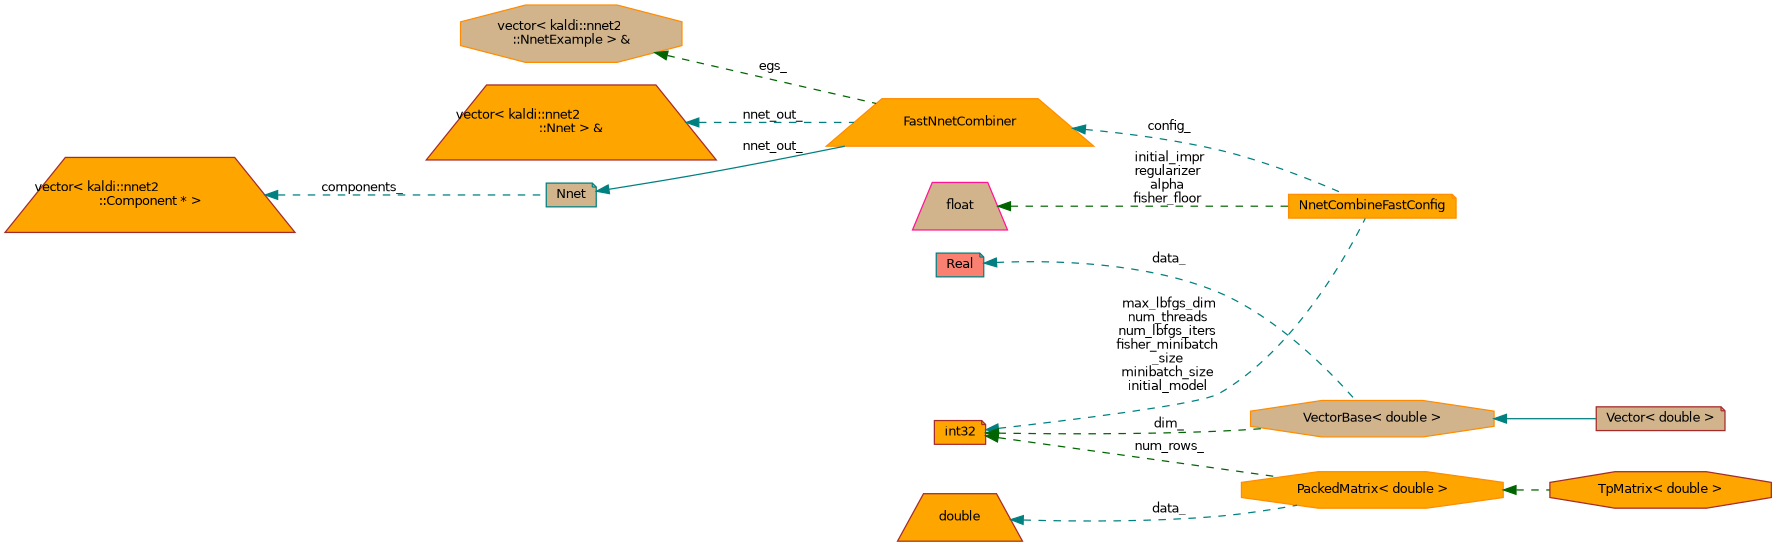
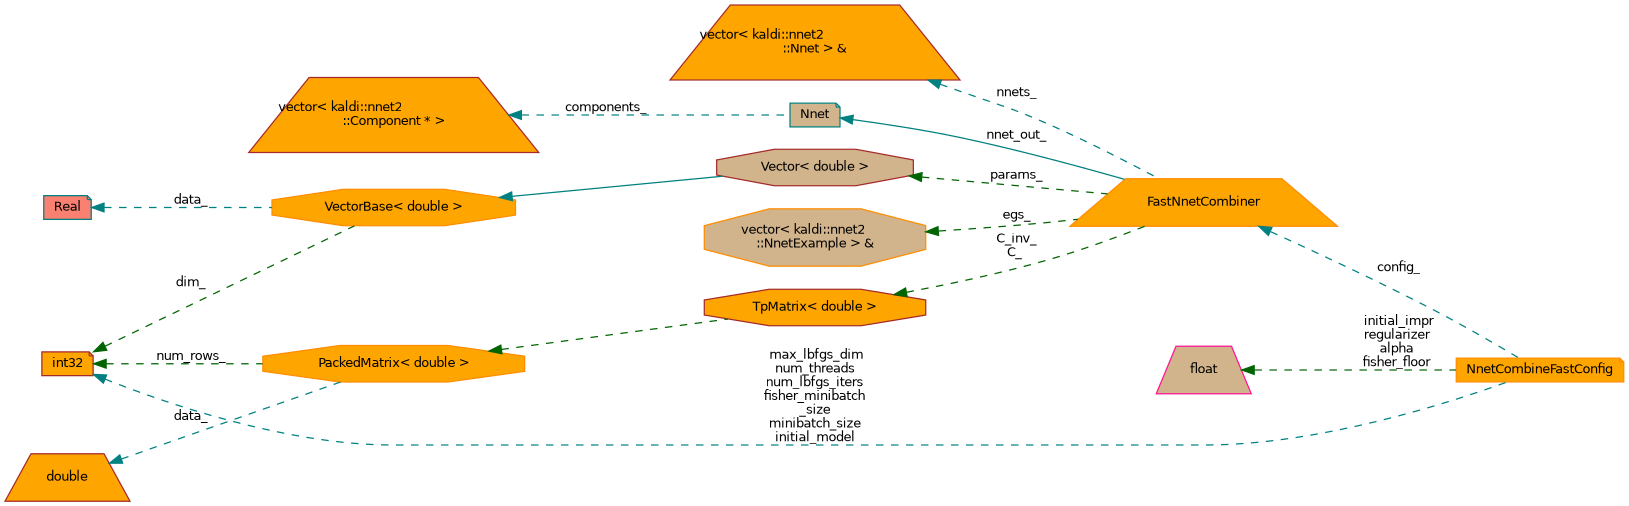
edge "FastNnetCombiner" -> "vector< kaldi::nnet2 ::Nnet > &": label " nnet_out_" -> " nnets_"
edge "FastNnetCombiner" -> "Vector< double >": added, label "params_"
edge "FastNnetCombiner" -> "TpMatrix< double >": added, label "C_inv_ C_"
node "VectorBase< double >": fillcolor tan -> orange
node "Vector< double >": shape note -> octagon
